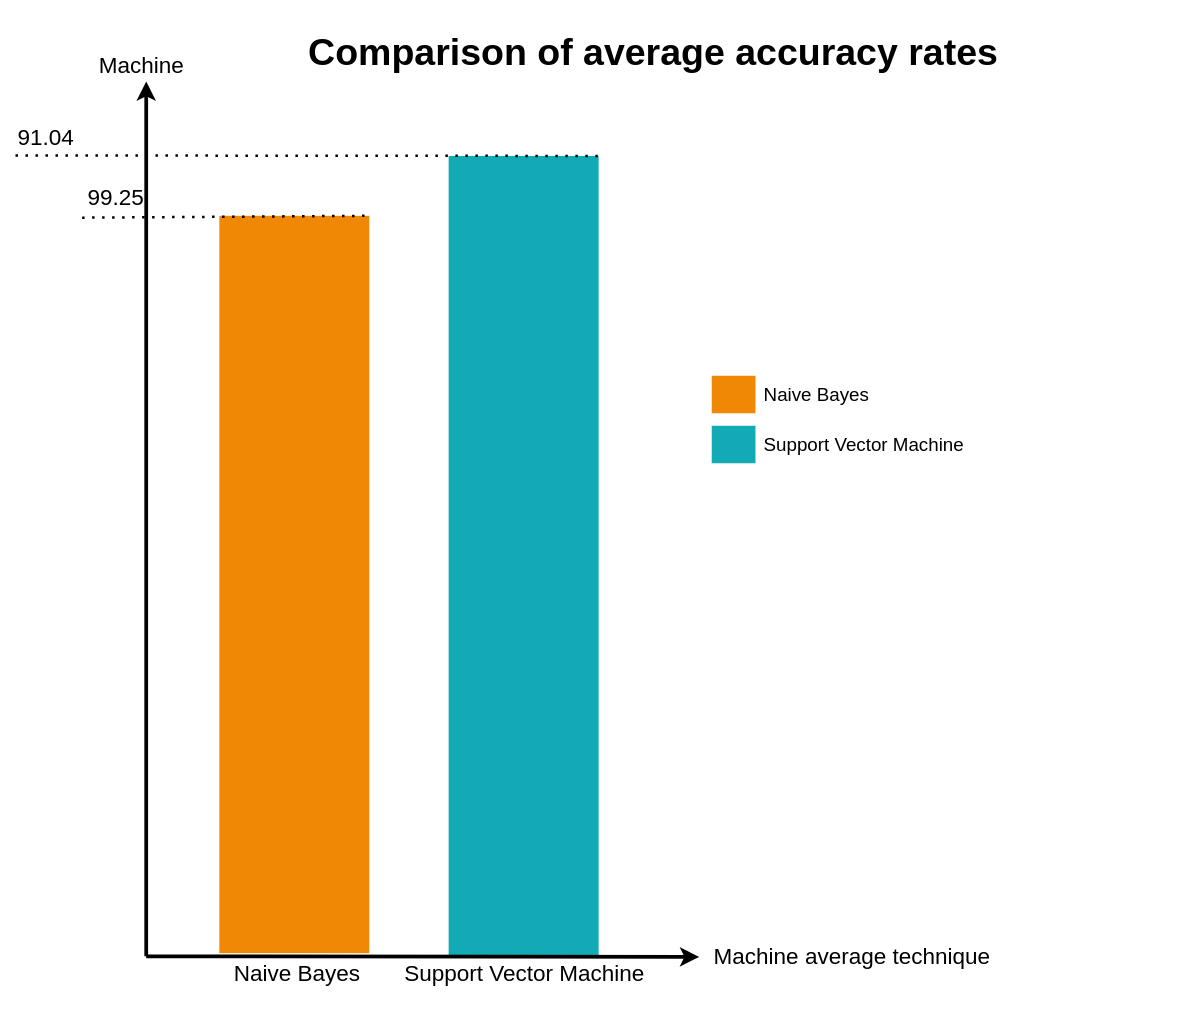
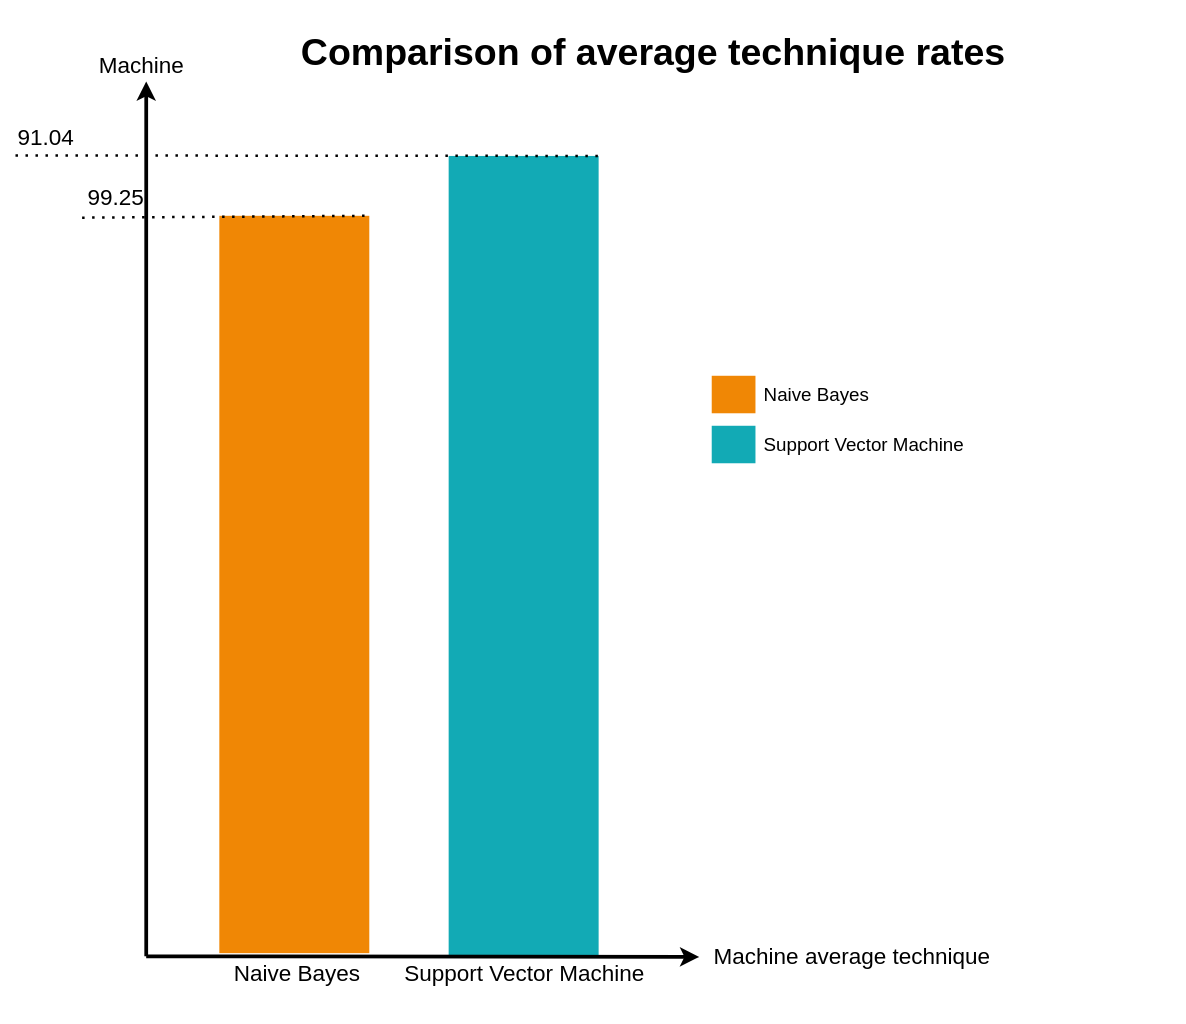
node "Comparison of average accuracy rates": label "Comparison of average accuracy rates" -> "Comparison of average technique rates"
